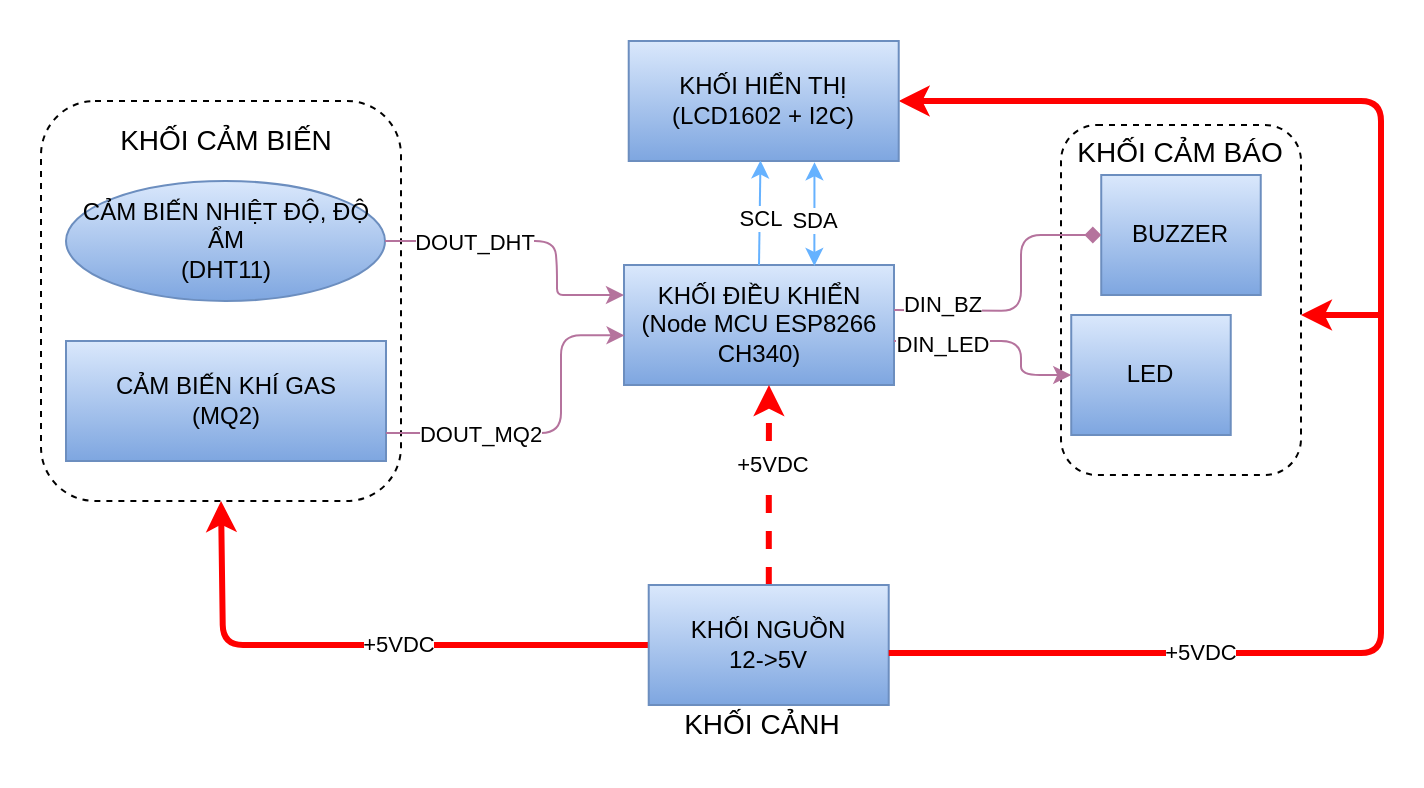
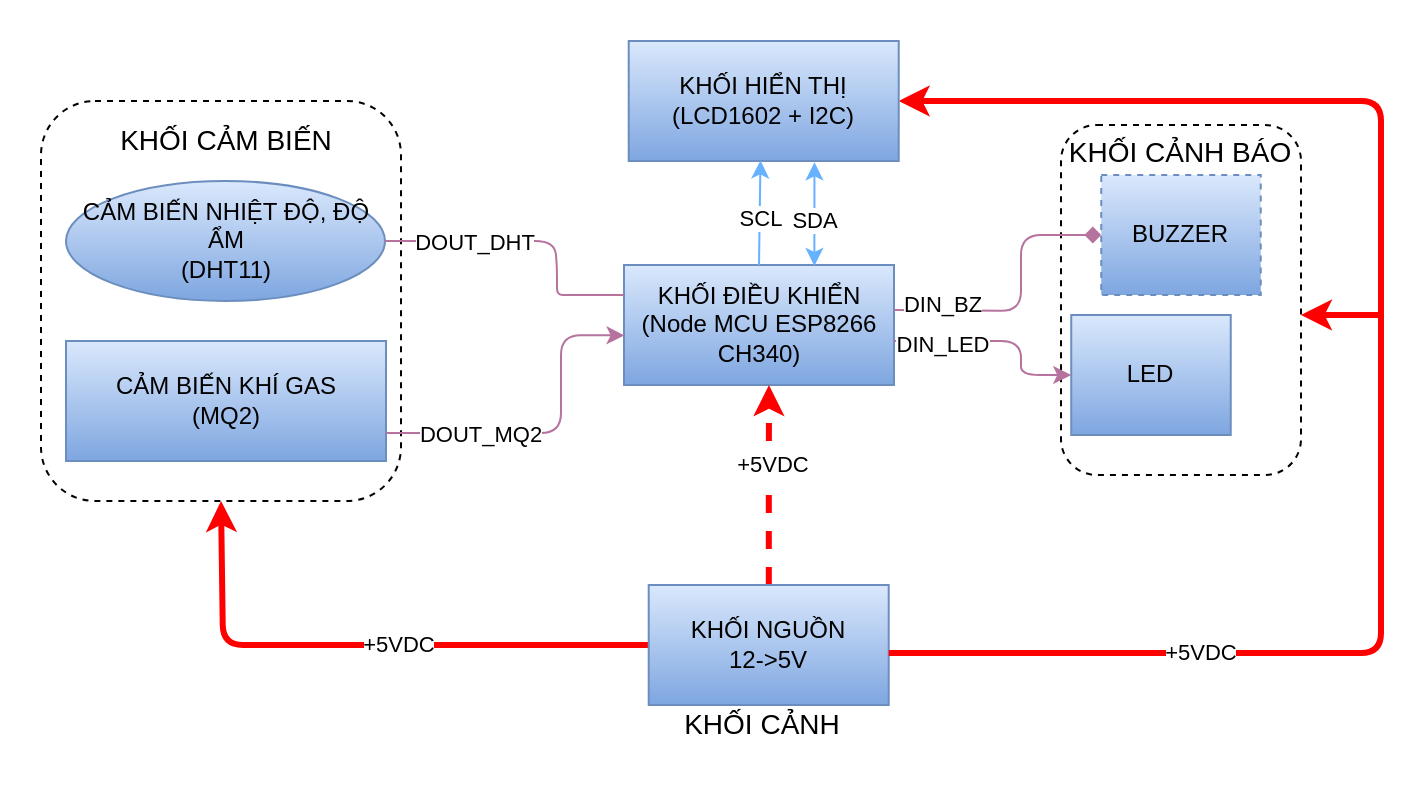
node "KHỐI CẢM BÁO": label "KHỐI CẢM BÁO" -> "KHỐI CẢNH BÁO"
node "BUZZER": style solid -> dashed
edge "CẢM BIẾN NHIỆT ĐỘ, ĐỘ ẨM (DHT11)" -> "KHỐI ĐIỀU KHIỂN (Node MCU ESP8266 CH340)": arrowhead classic -> none
